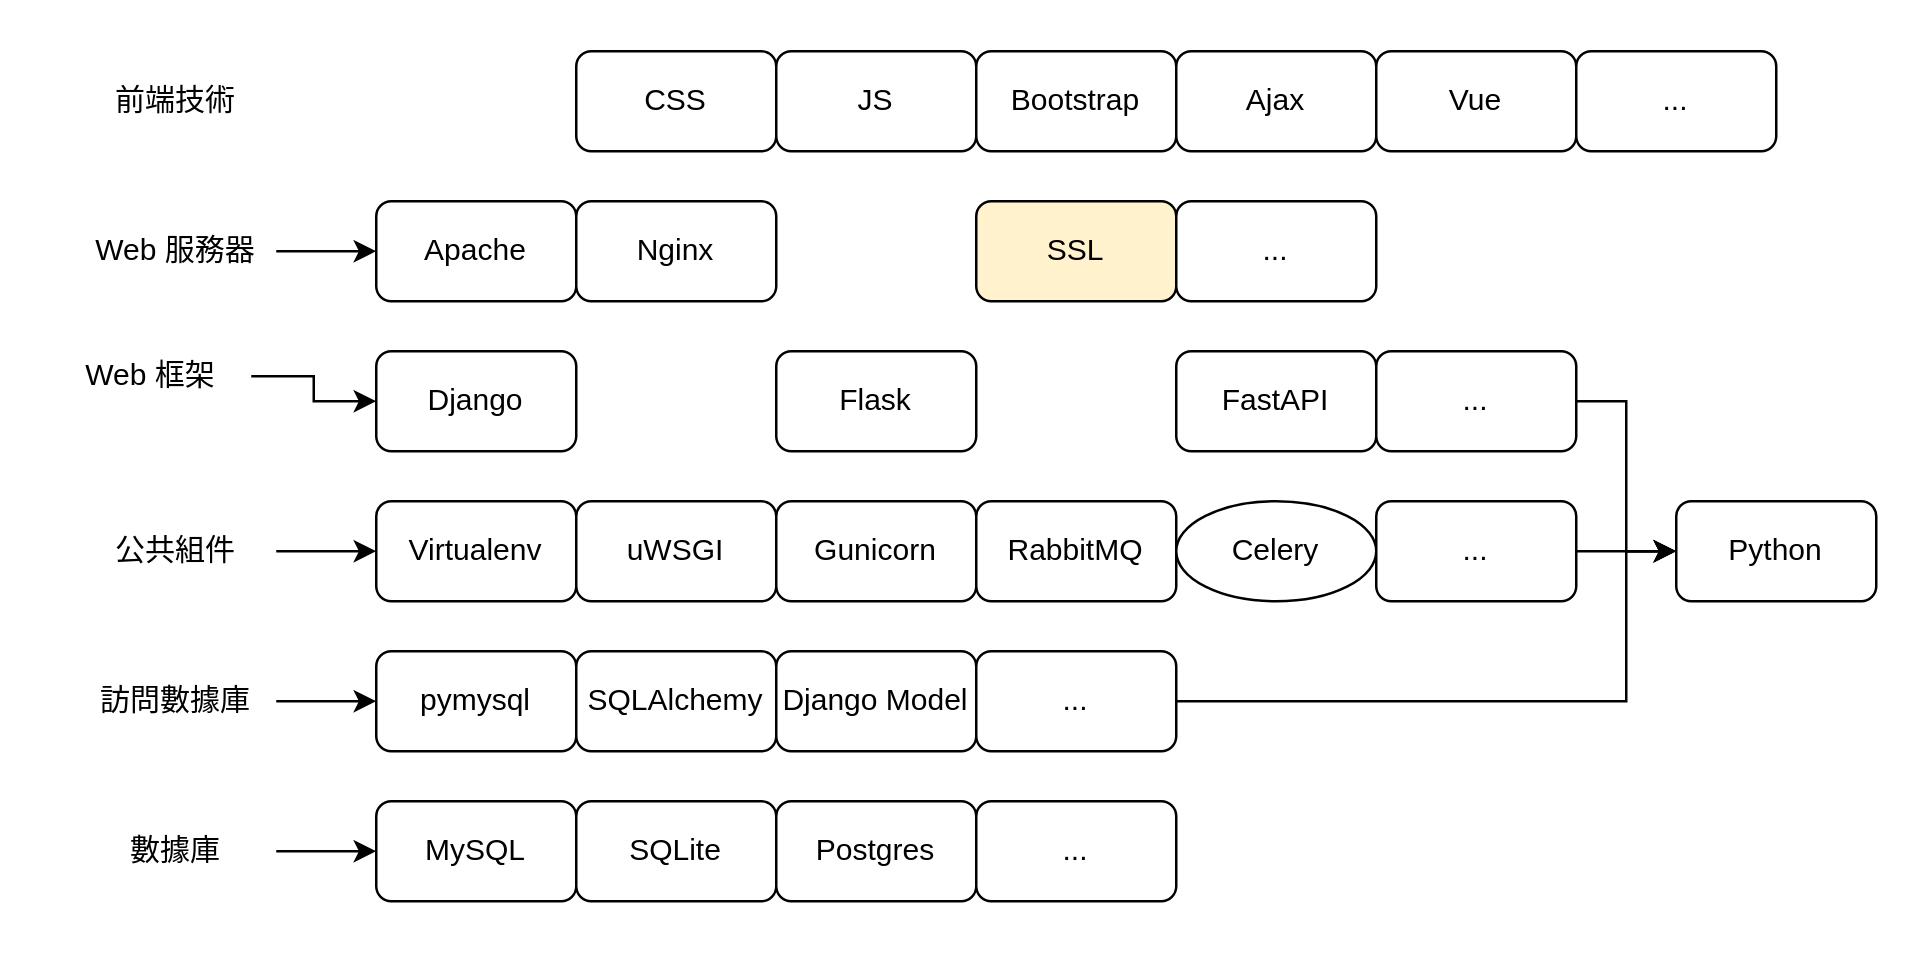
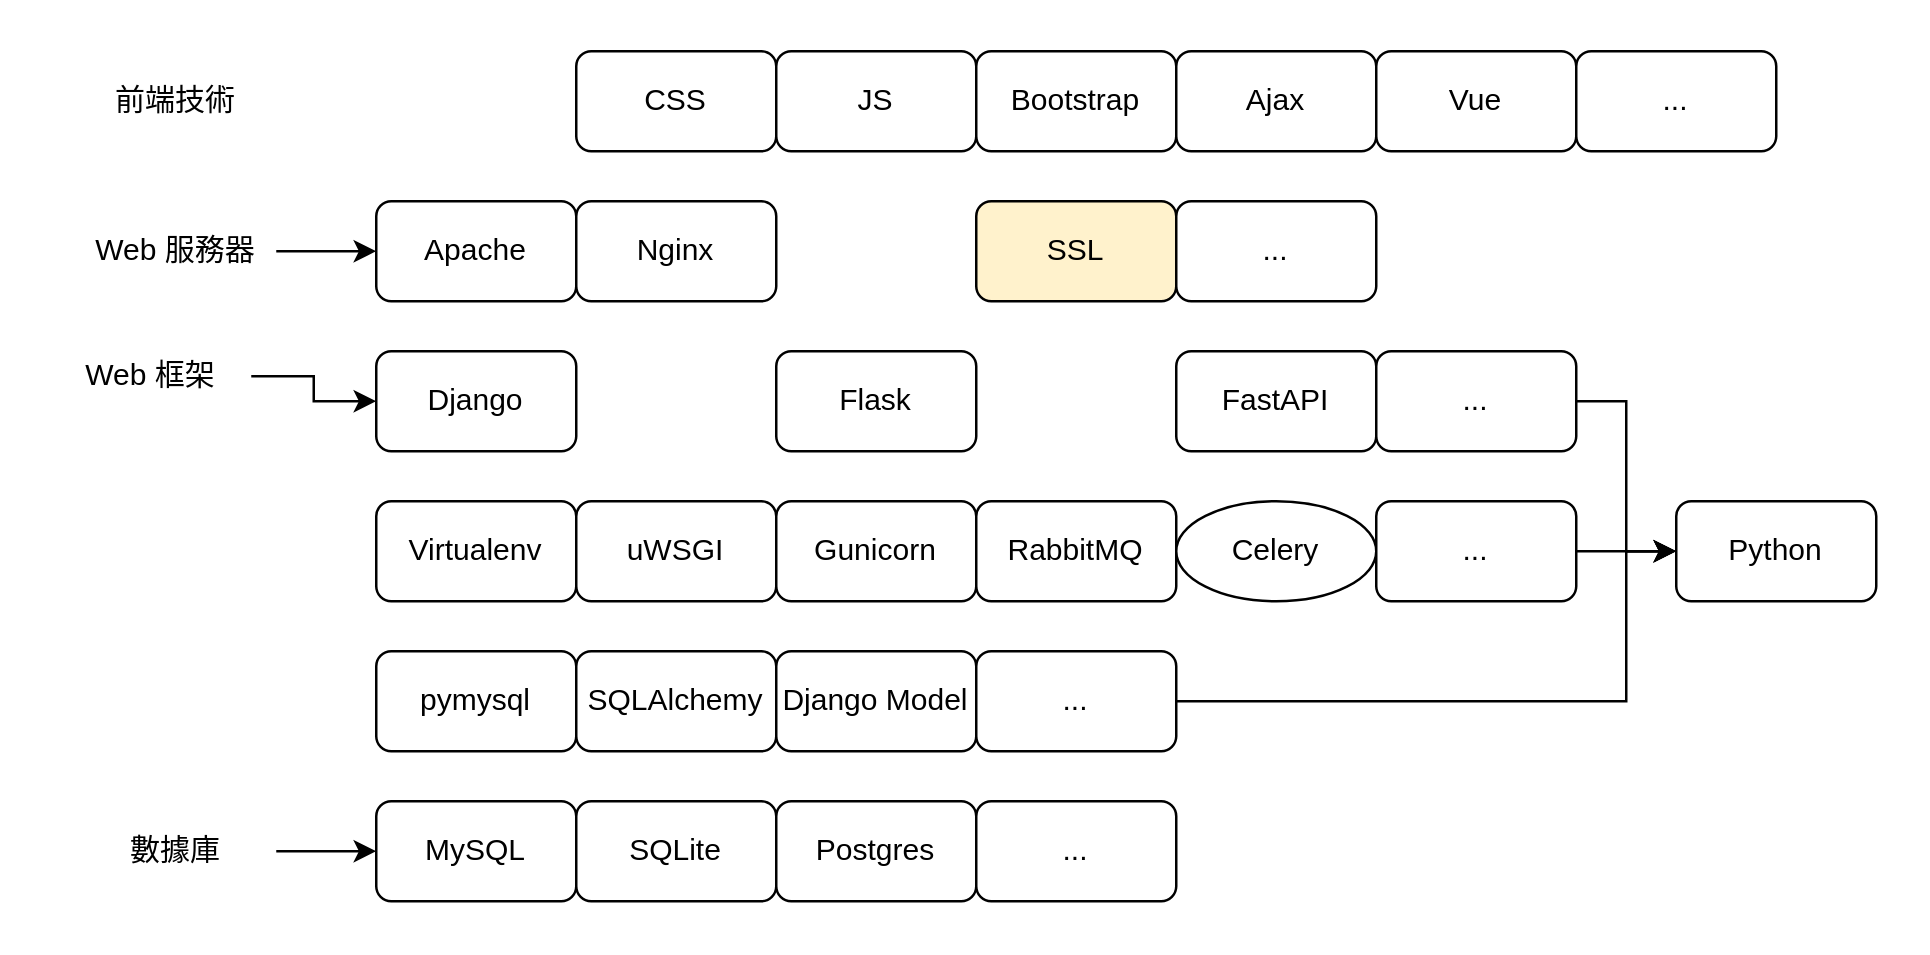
node "公共組件": removed
edge "公共組件" -> "Virtualenv": removed
node "訪問數據庫": removed
edge "訪問數據庫" -> "pymysql": removed
